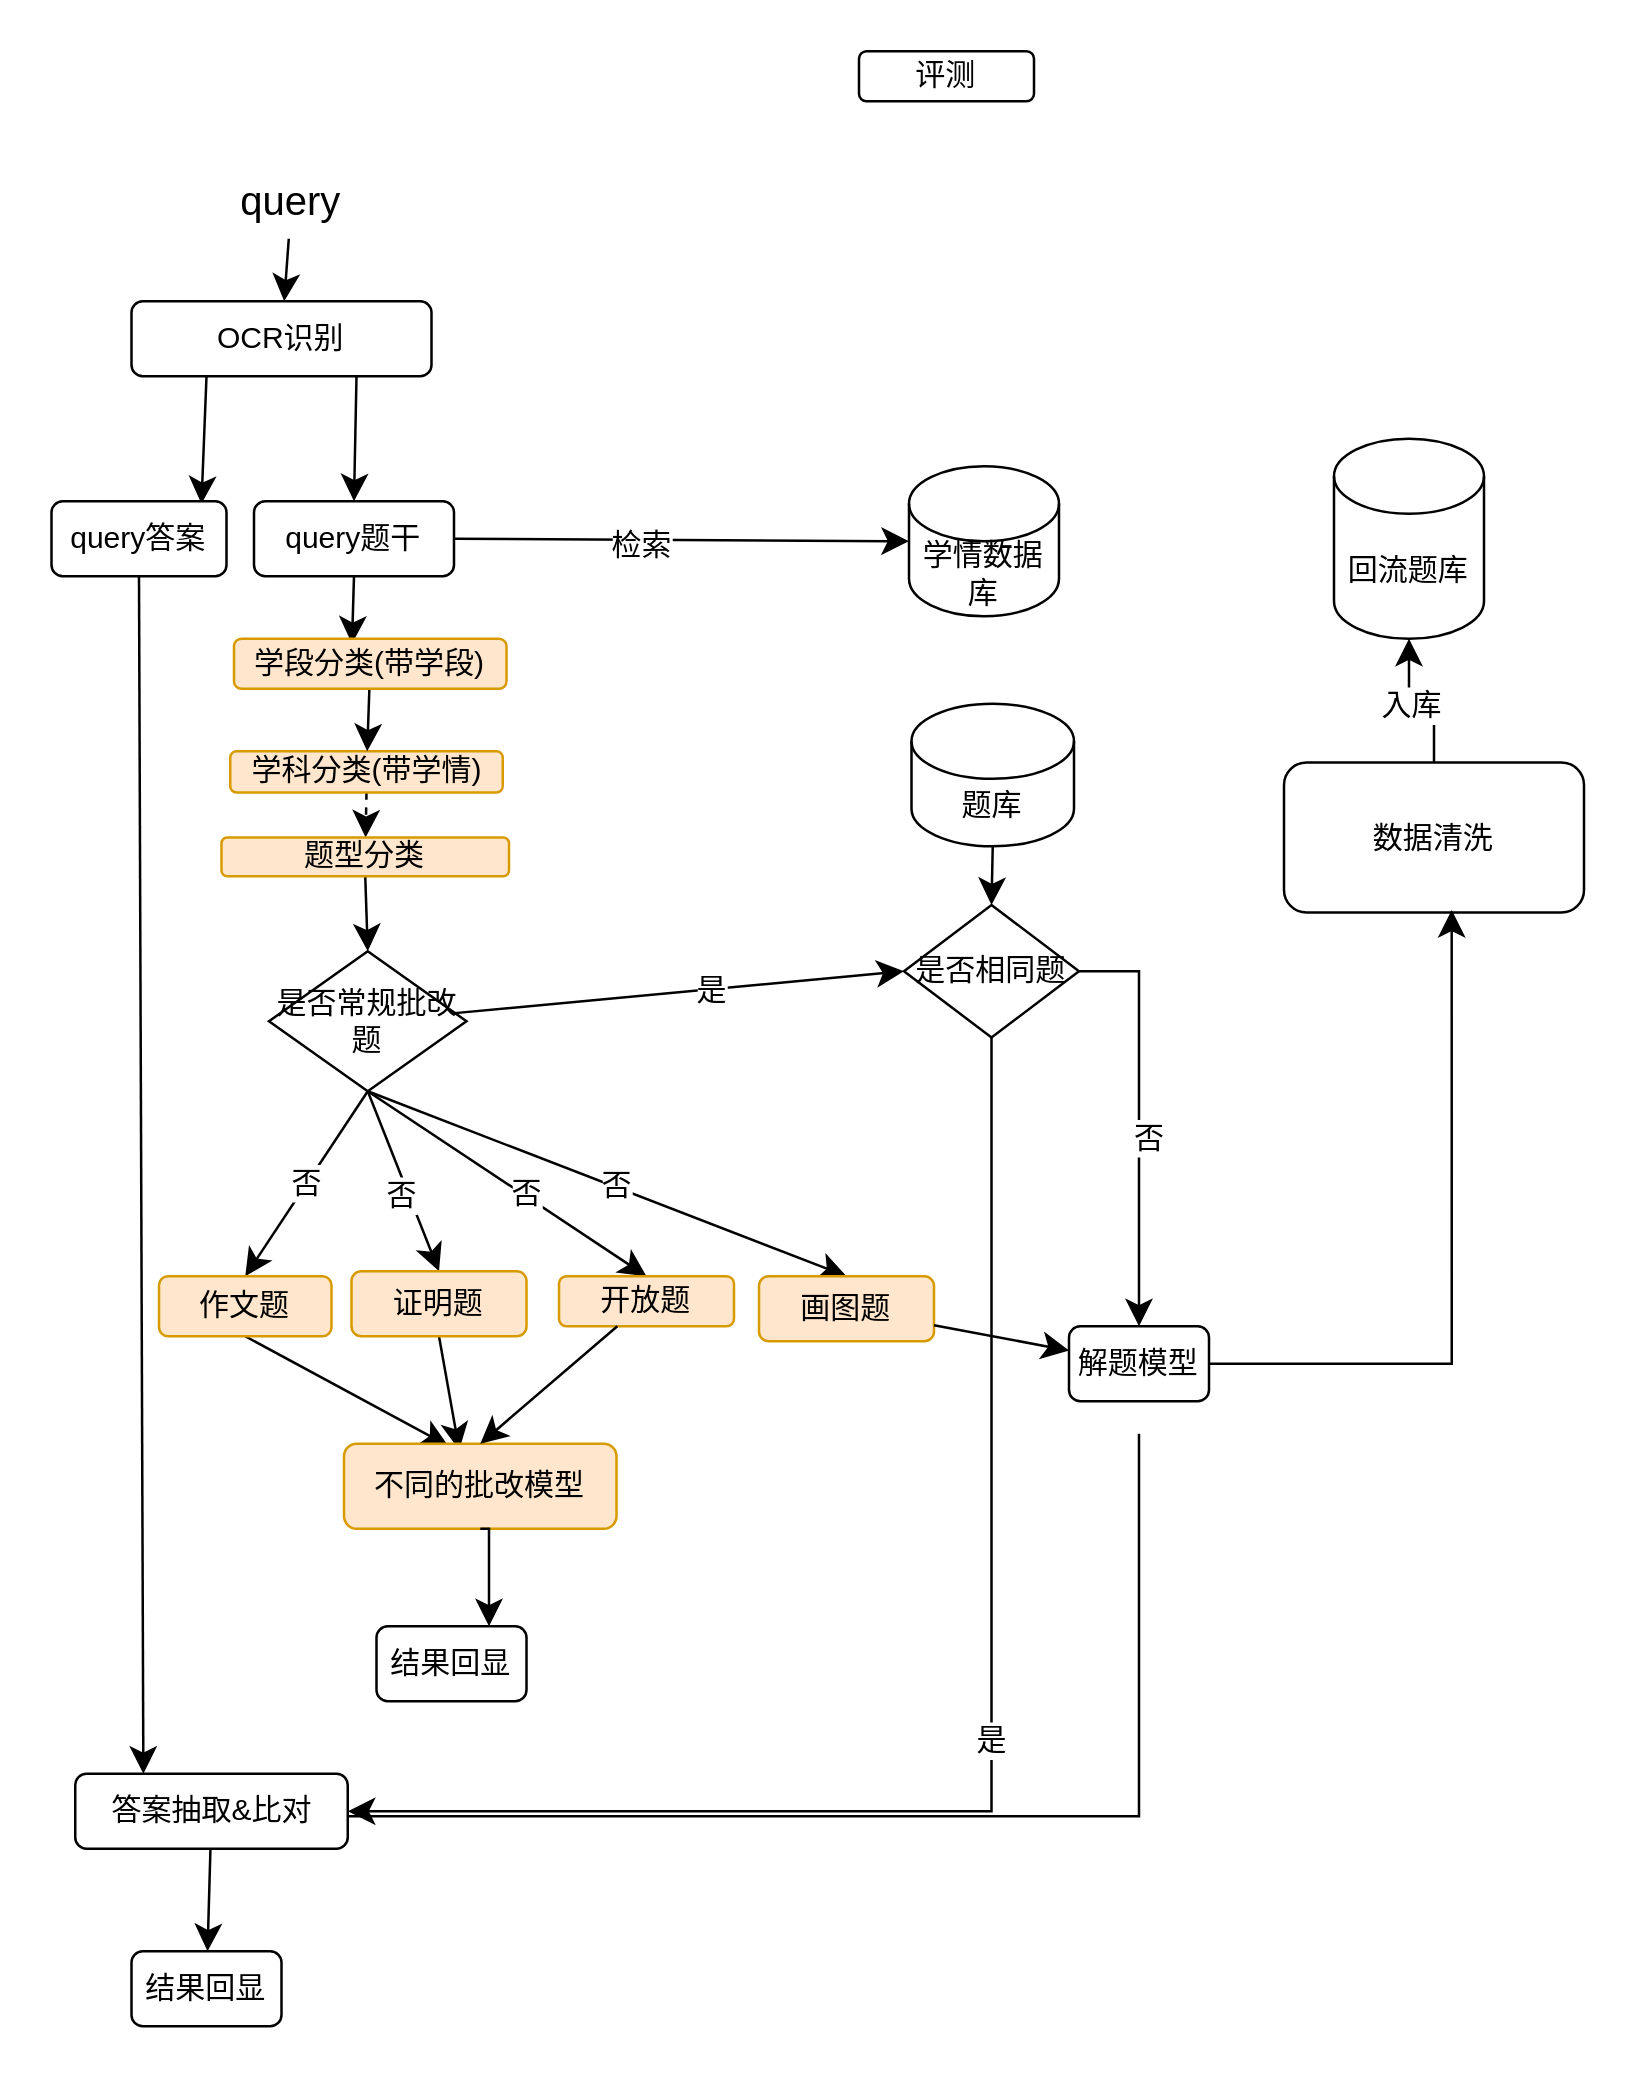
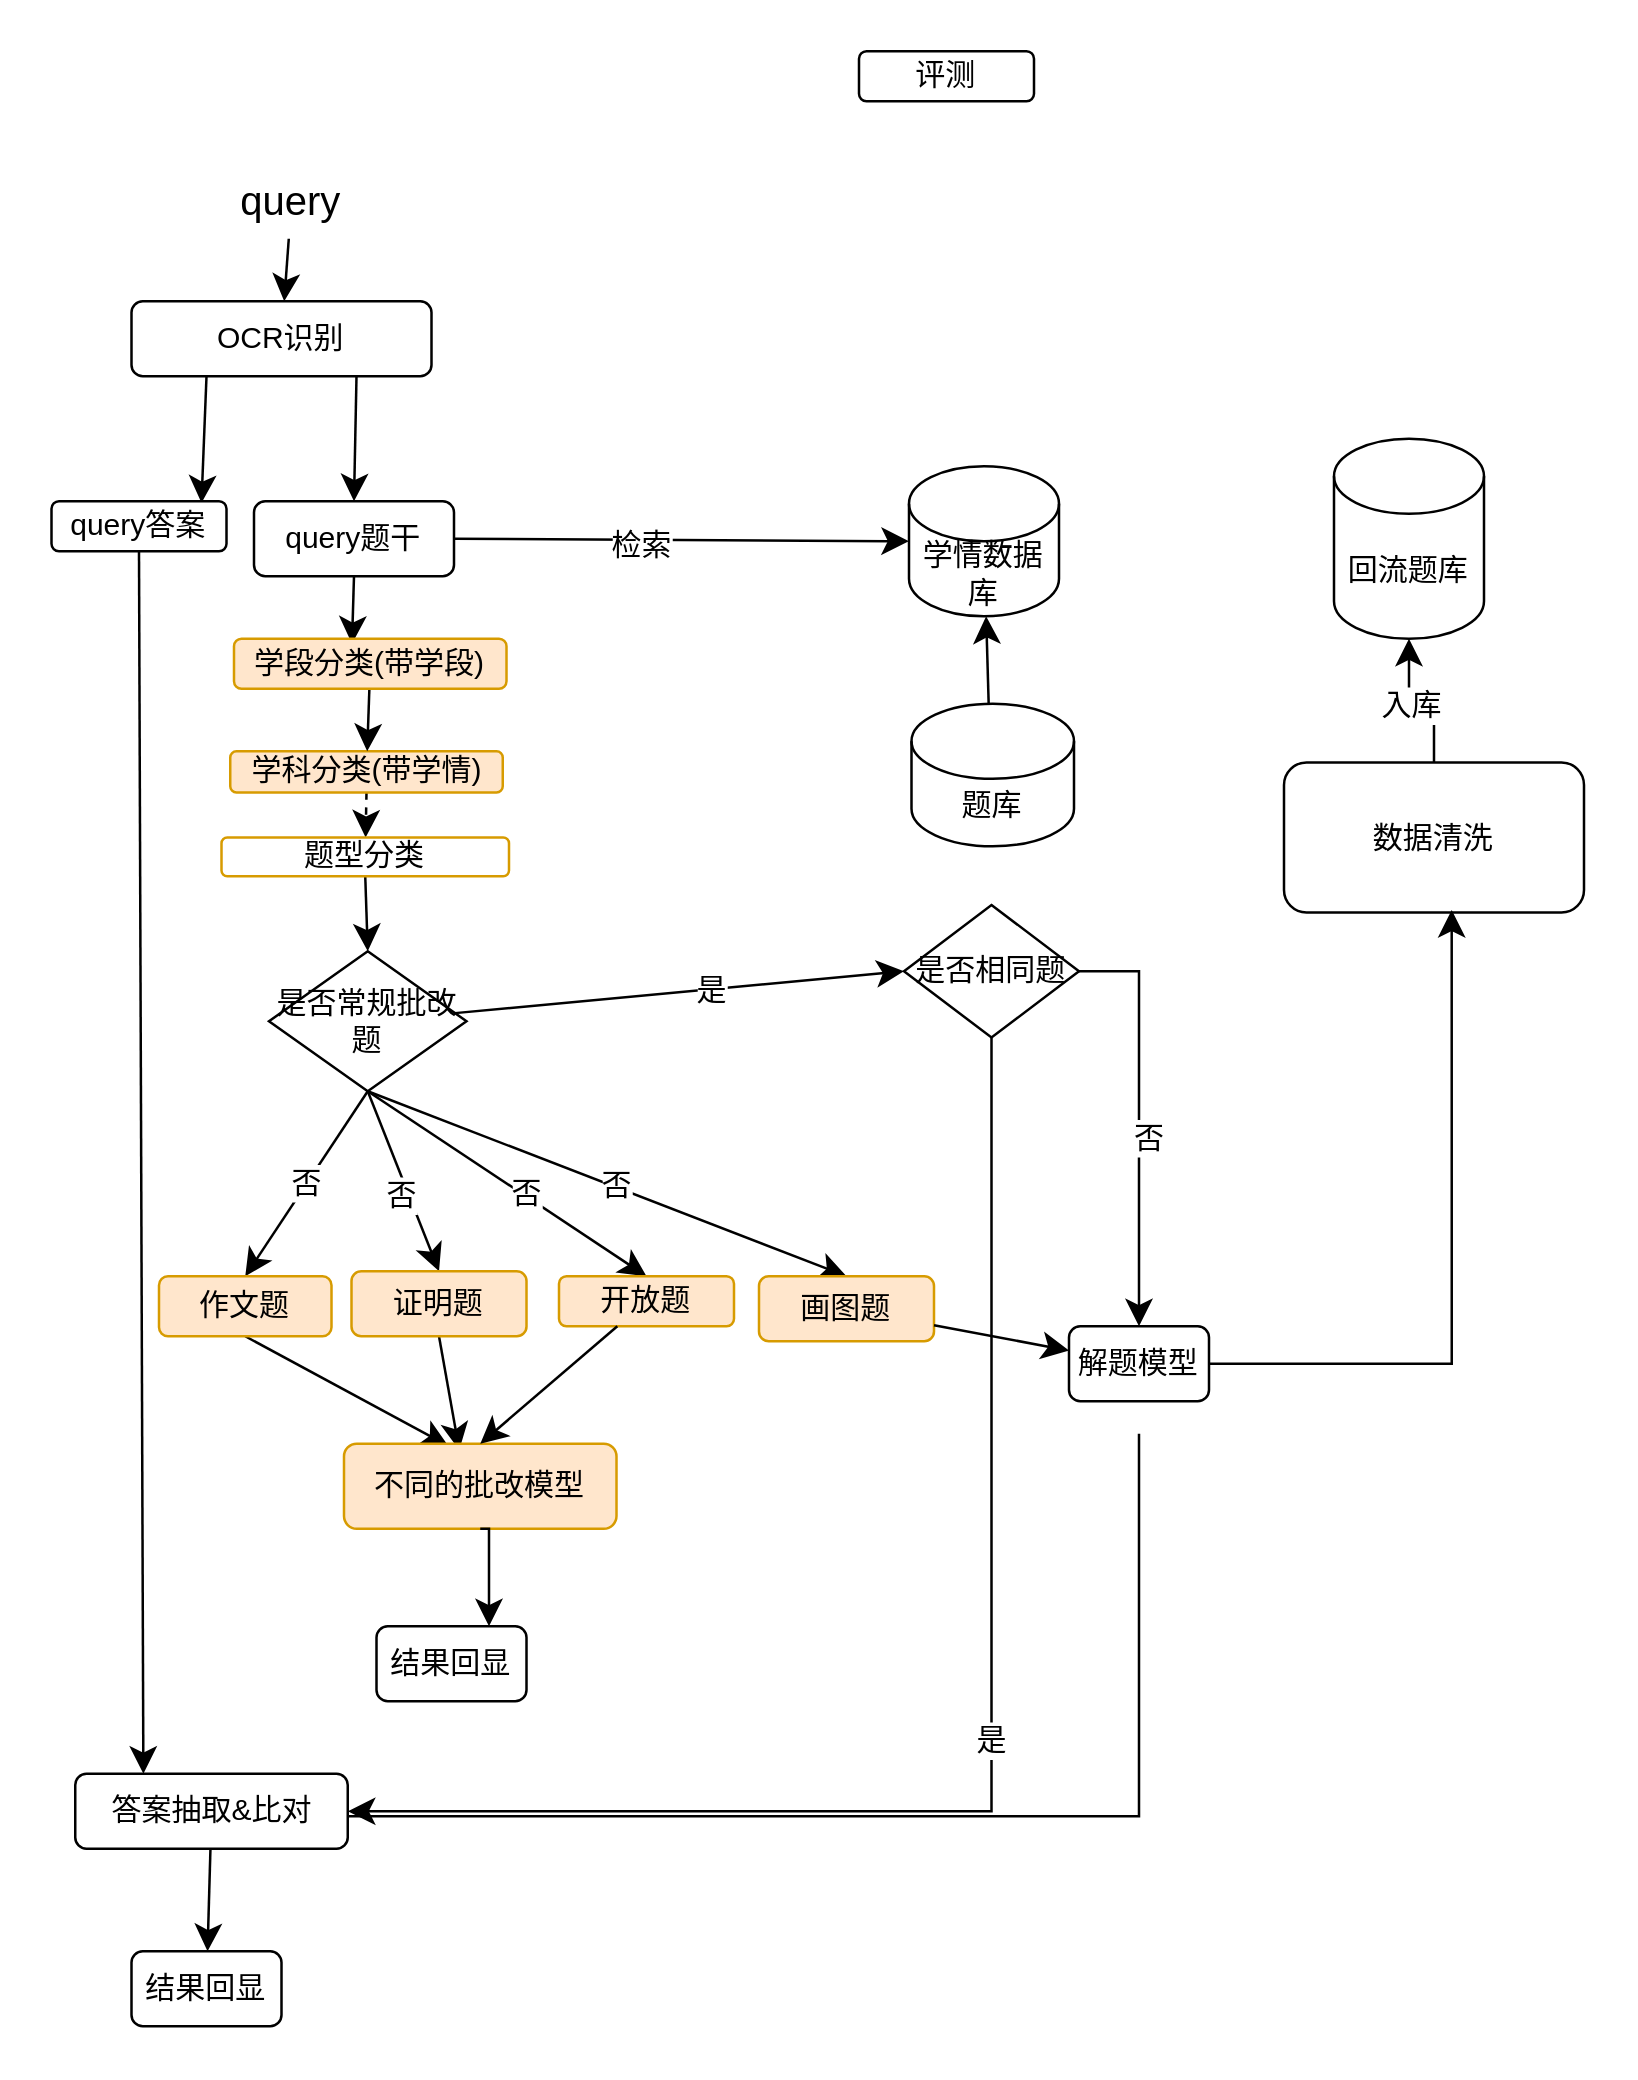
node "query答案": size 175x75 -> 175x50
node "题型分类": fillcolor #ffe6cc -> #ffffff
edge "题库" -> "是否相同题": now "题库" -> "学情数据库"
